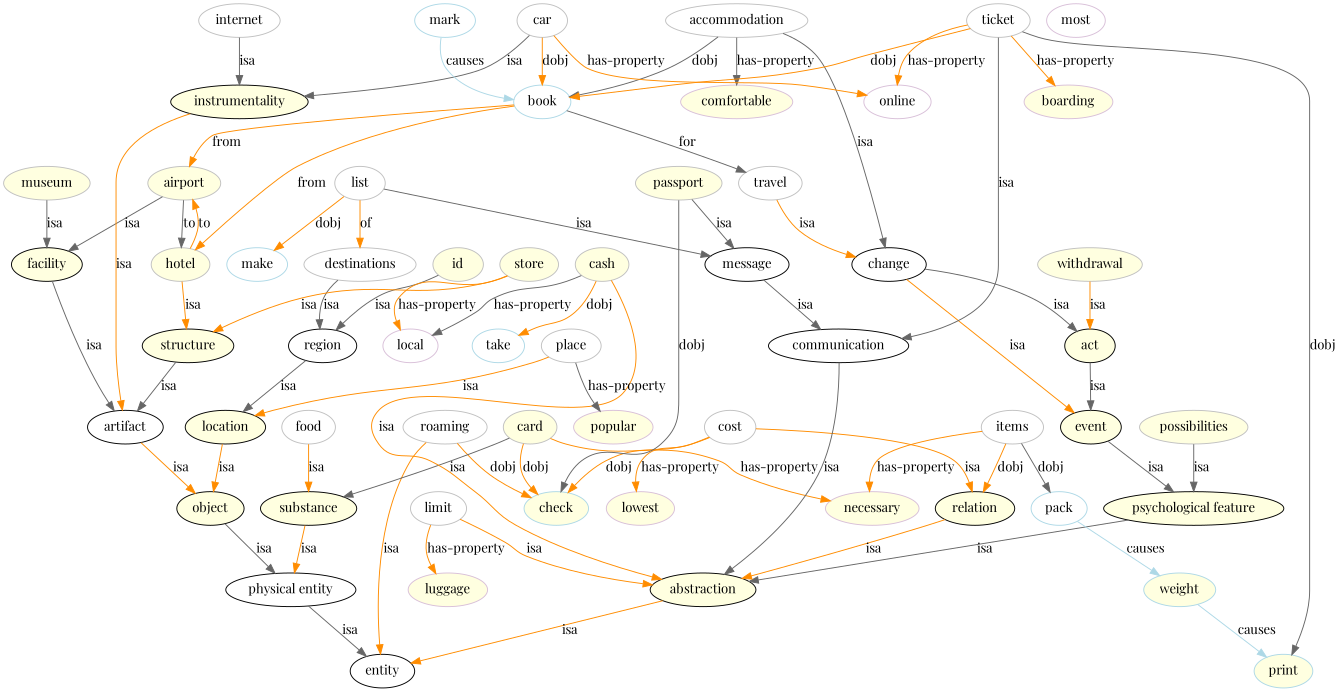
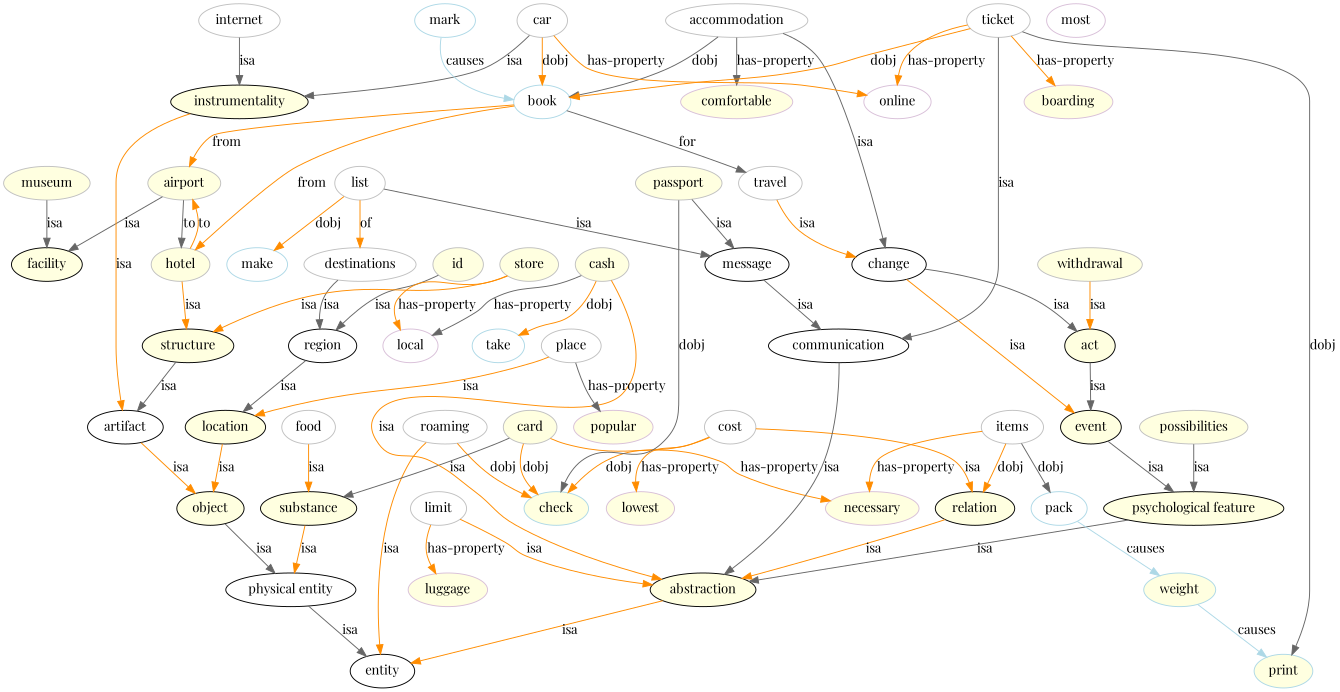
edge "facility" -> "artifact": removed, label "isa"
